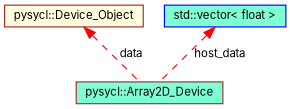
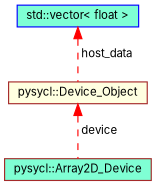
edge "pysycl::Array2D_Device" -> "pysycl::Device_Object": label " data" -> " device"
edge "pysycl::Array2D_Device" -> "std::vector< float >": now "pysycl::Device_Object" -> "std::vector< float >"
